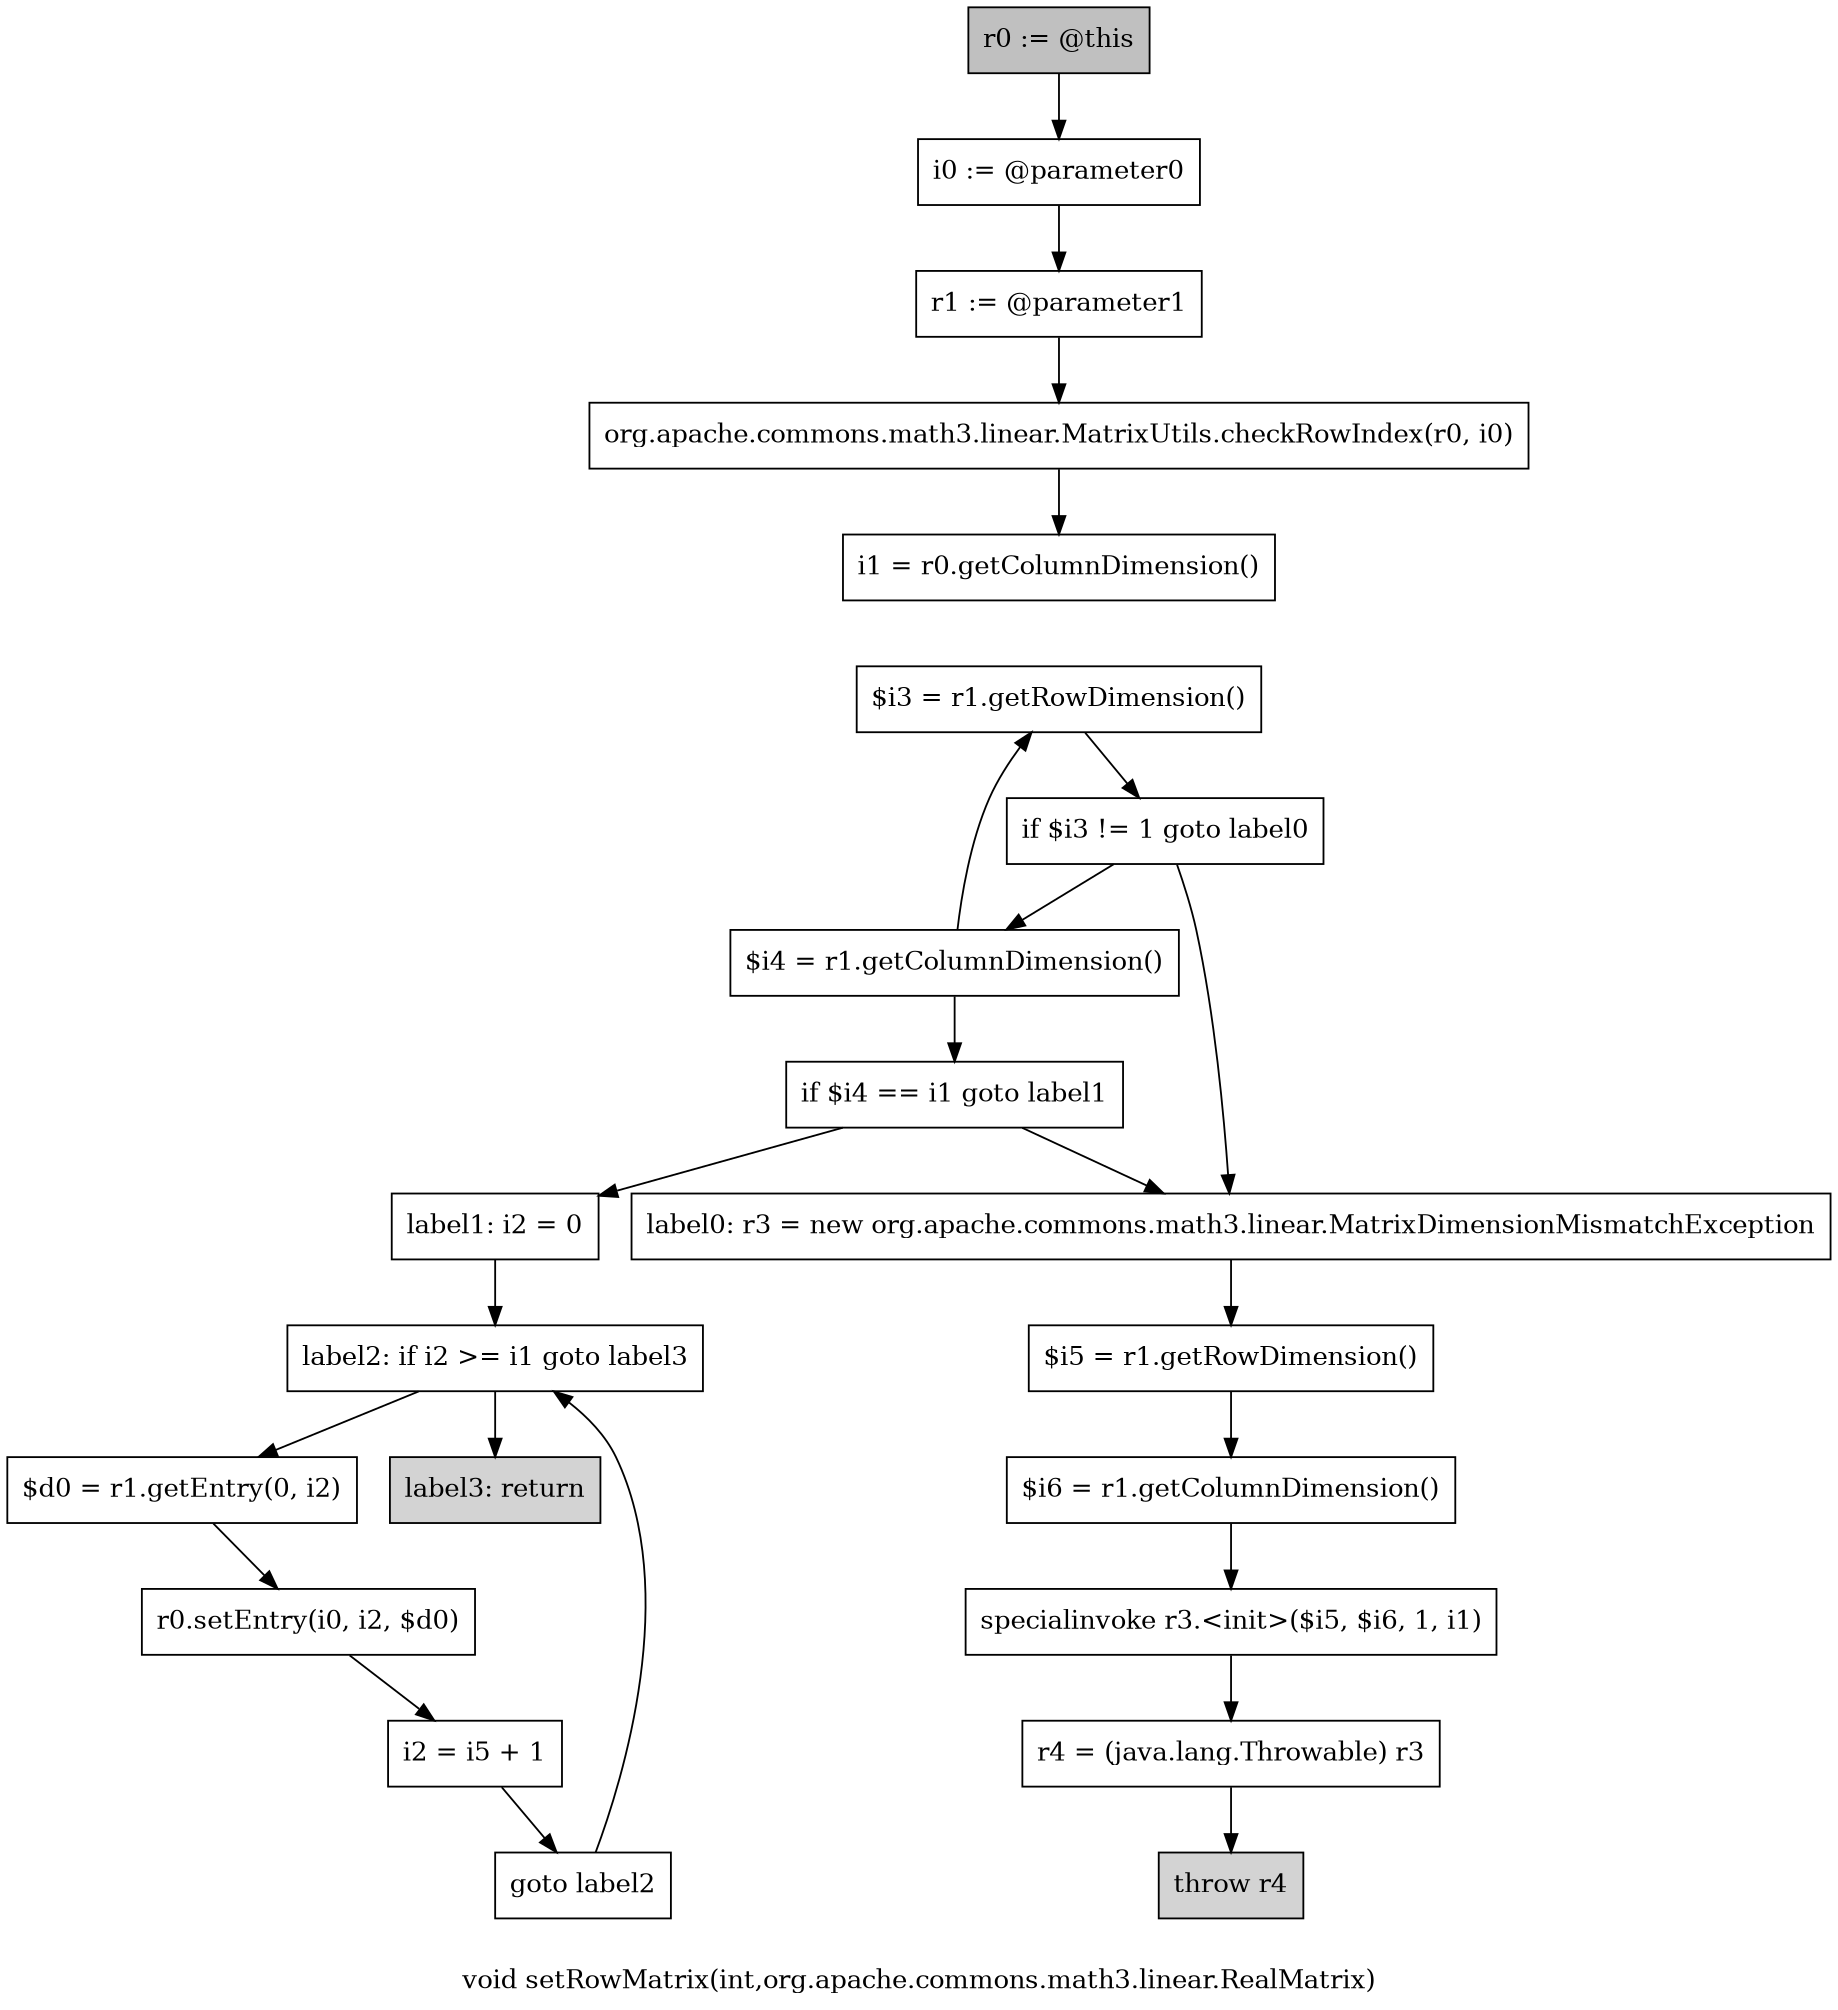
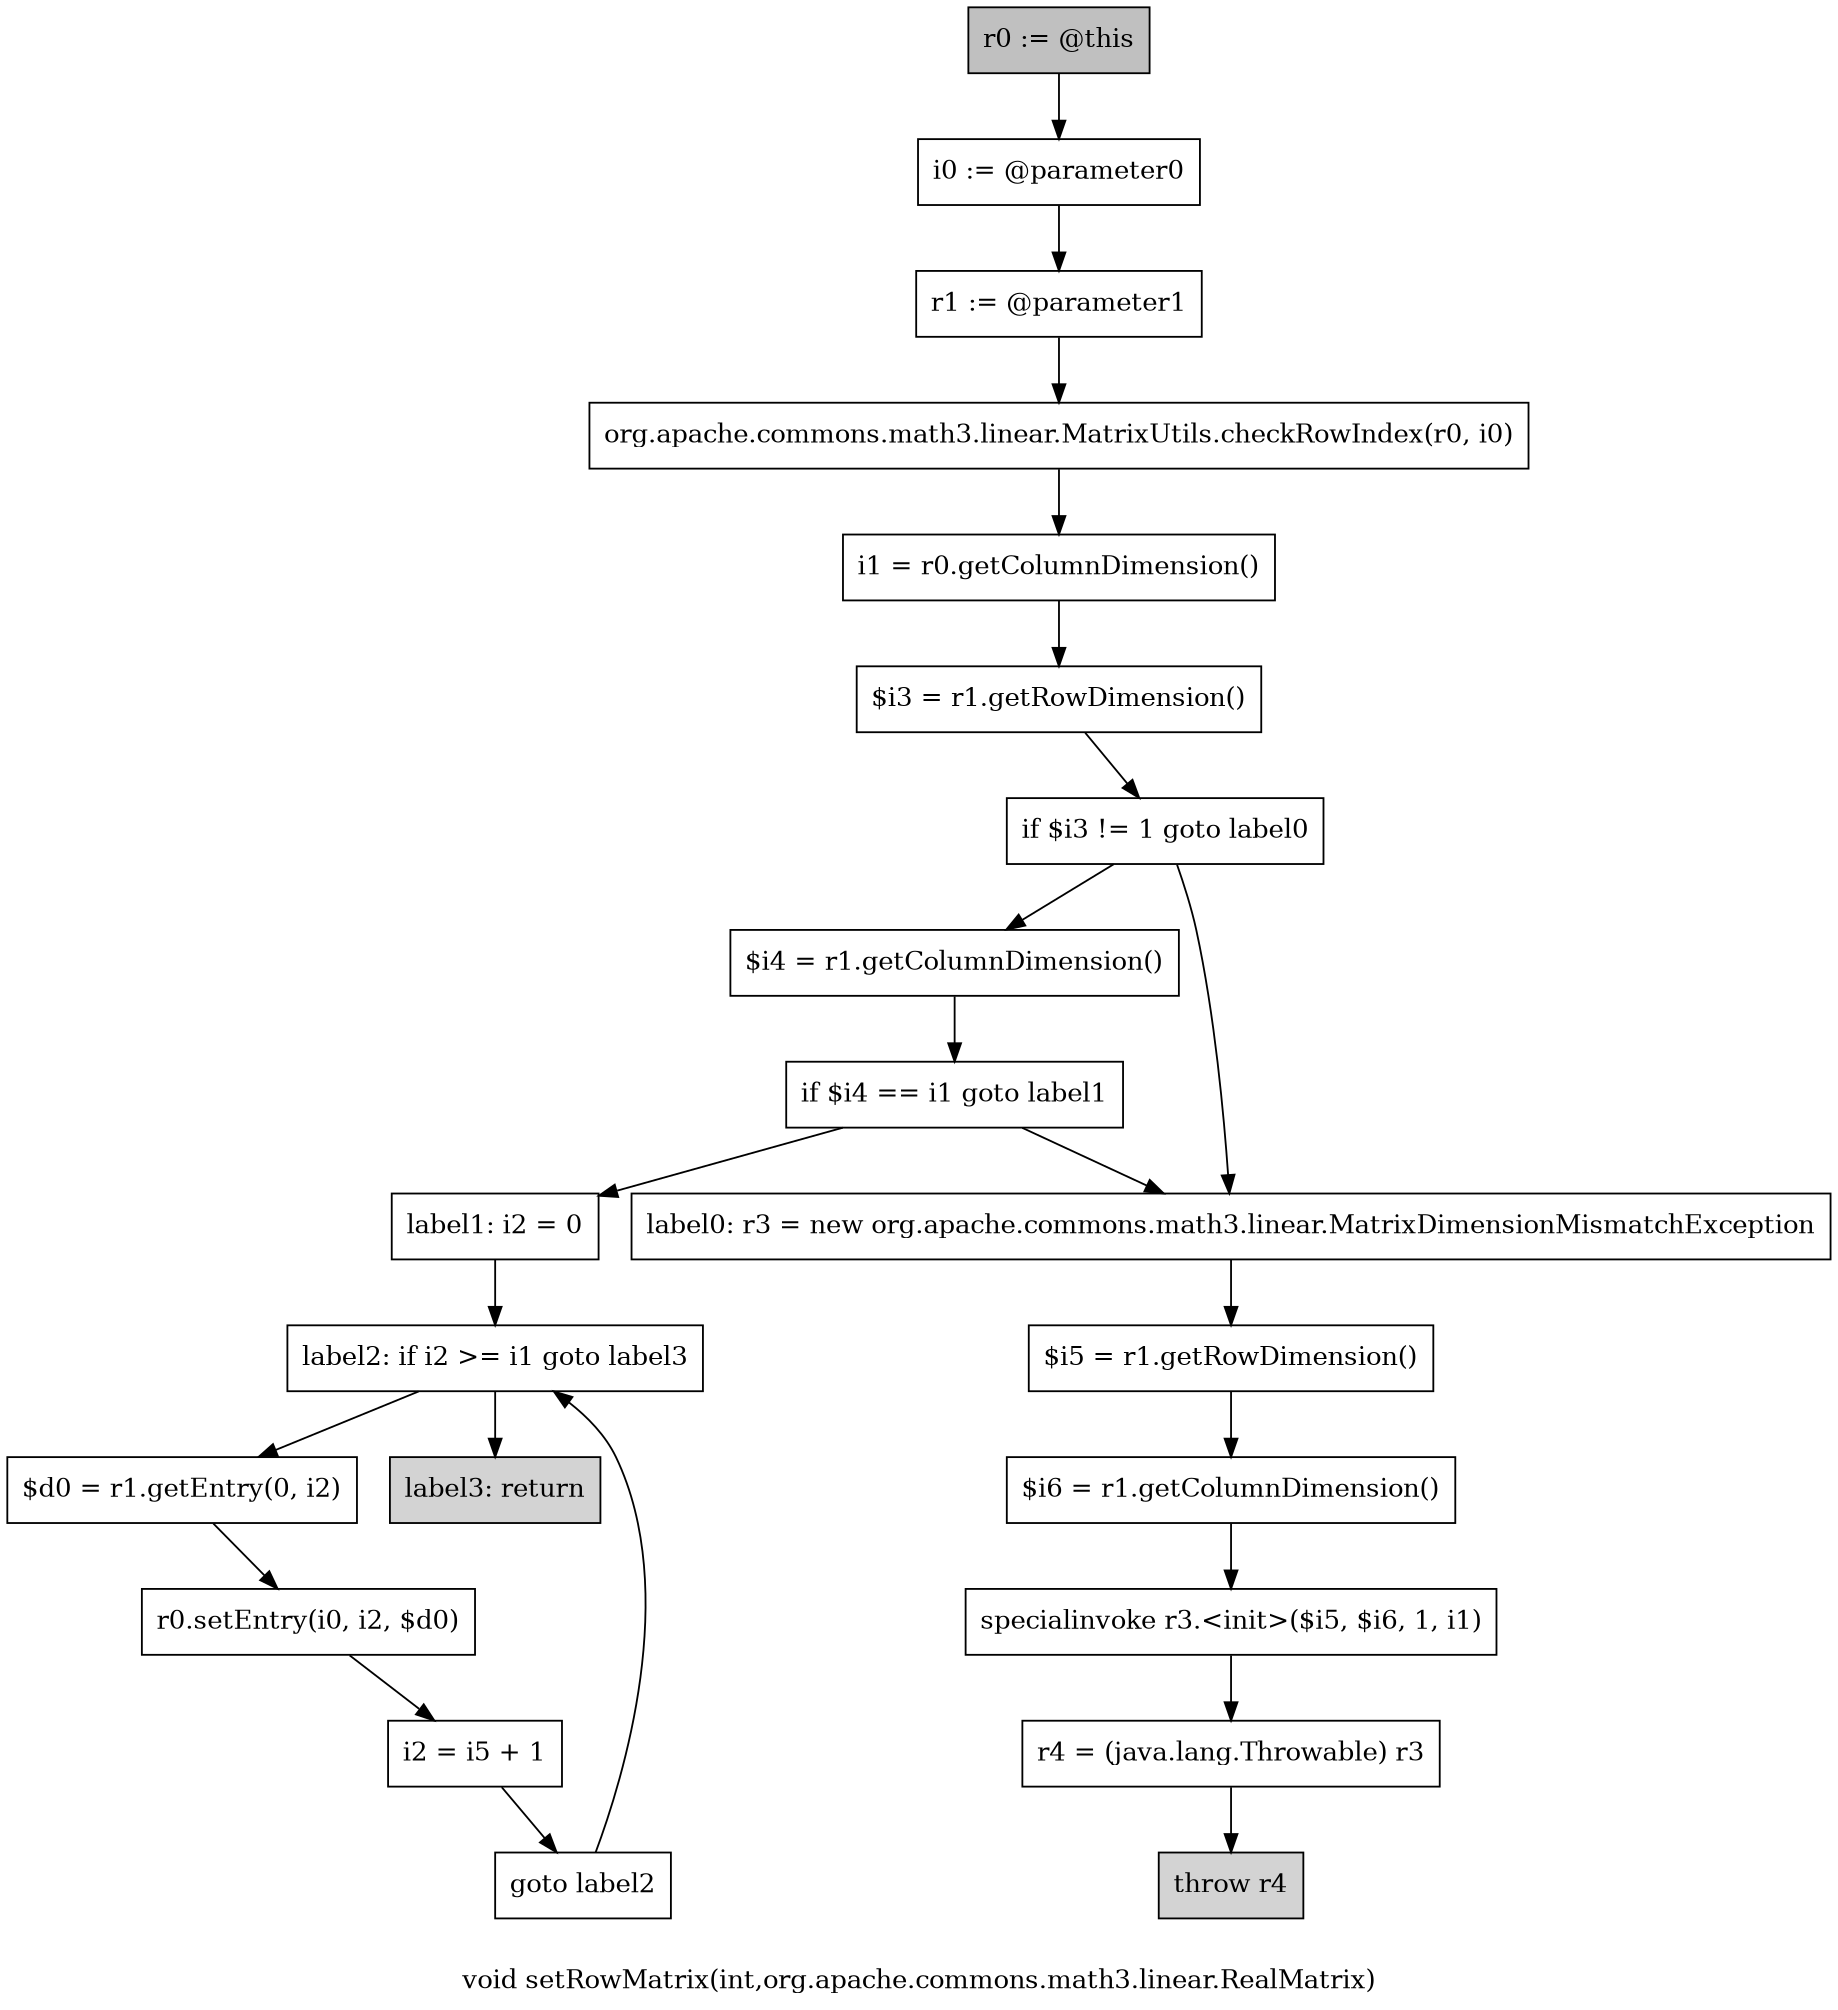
edge "$i4 = r1.getColumnDimension()" -> "$i3 = r1.getRowDimension()": now "i1 = r0.getColumnDimension()" -> "$i3 = r1.getRowDimension()"
